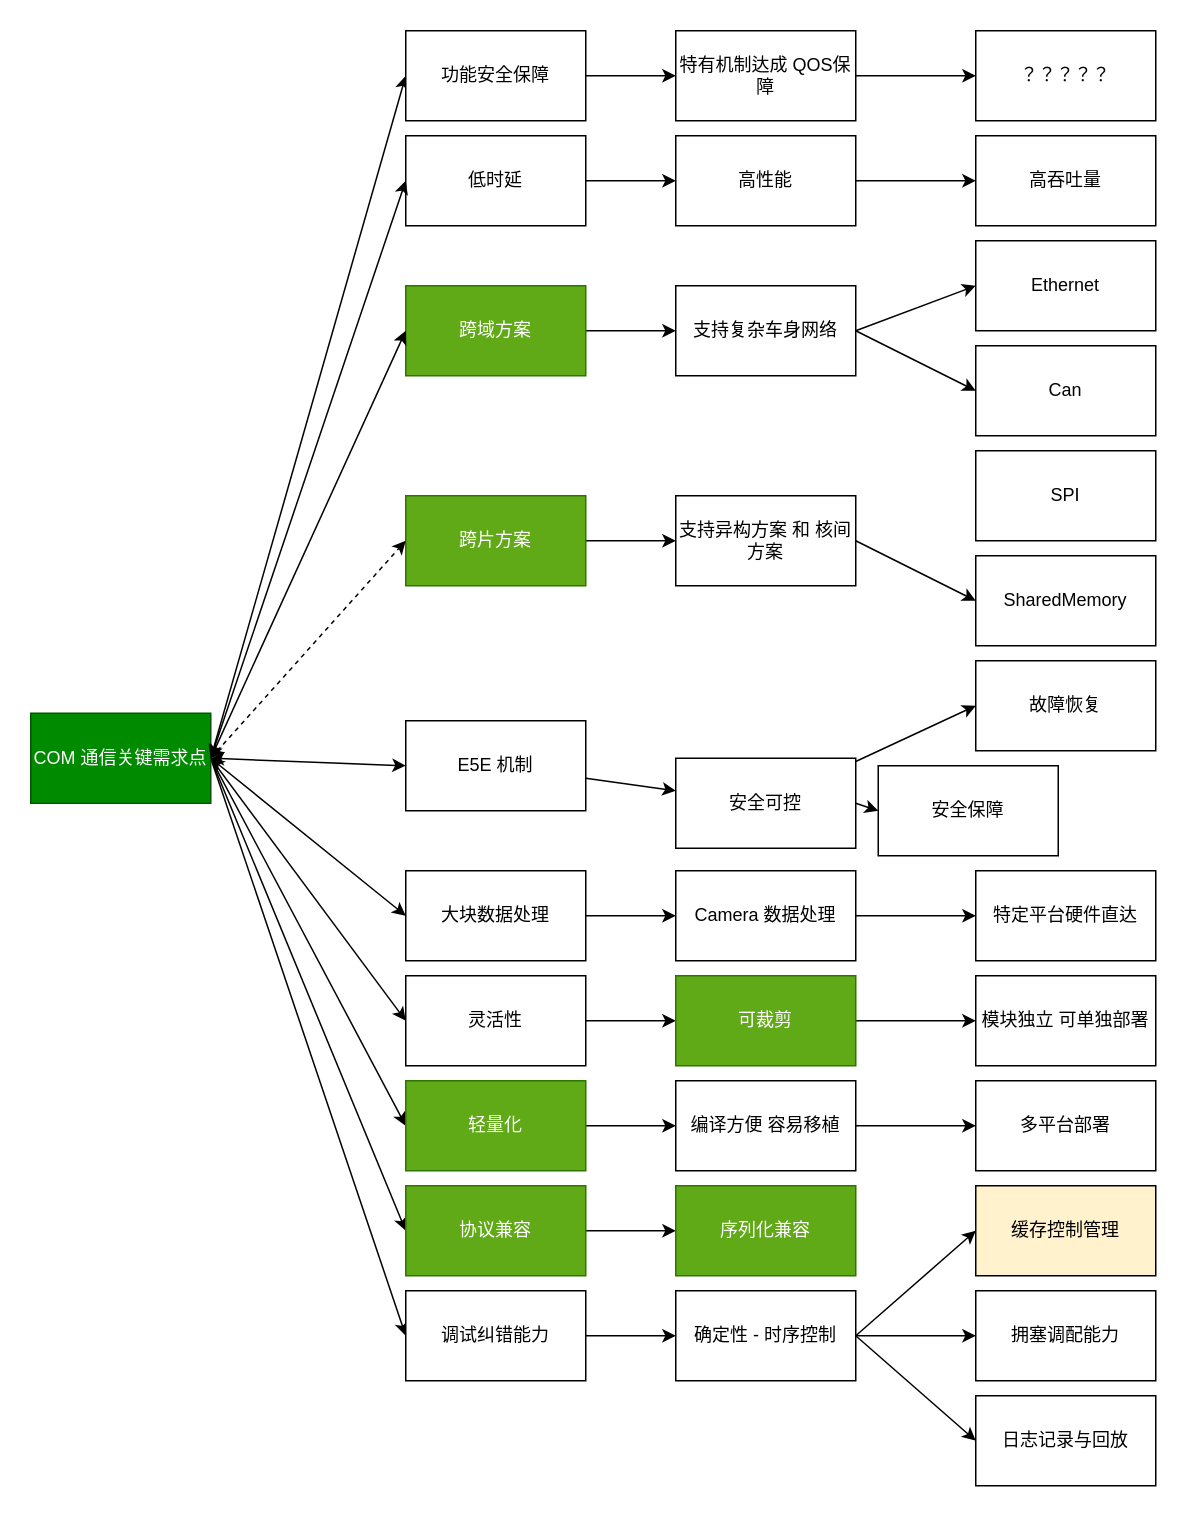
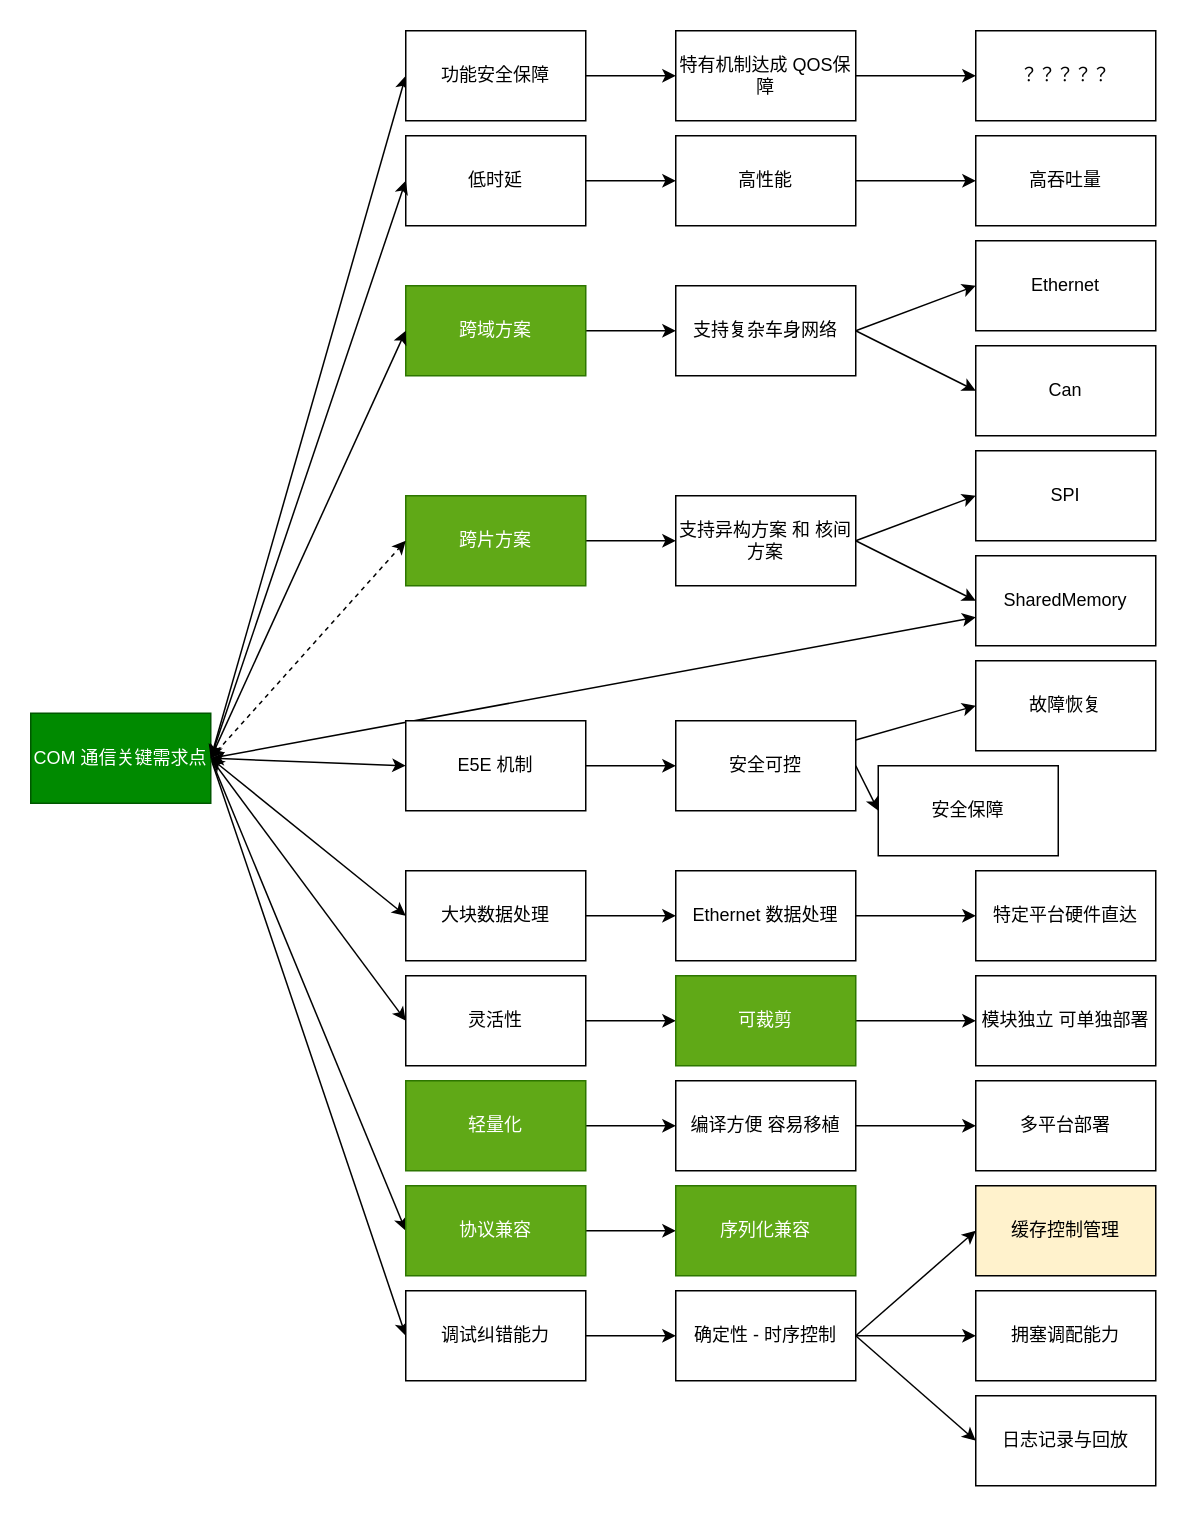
edge "支持异构方案 和 核间方案" -> "SPI": added
node "安全可控": moved (766, 803) -> (766, 766)
node "Camera 数据处理": label "Camera 数据处理" -> "Ethernet 数据处理"
edge "COM 通信关键需求点" -> "轻量化": now "COM 通信关键需求点" -> "SharedMemory"
